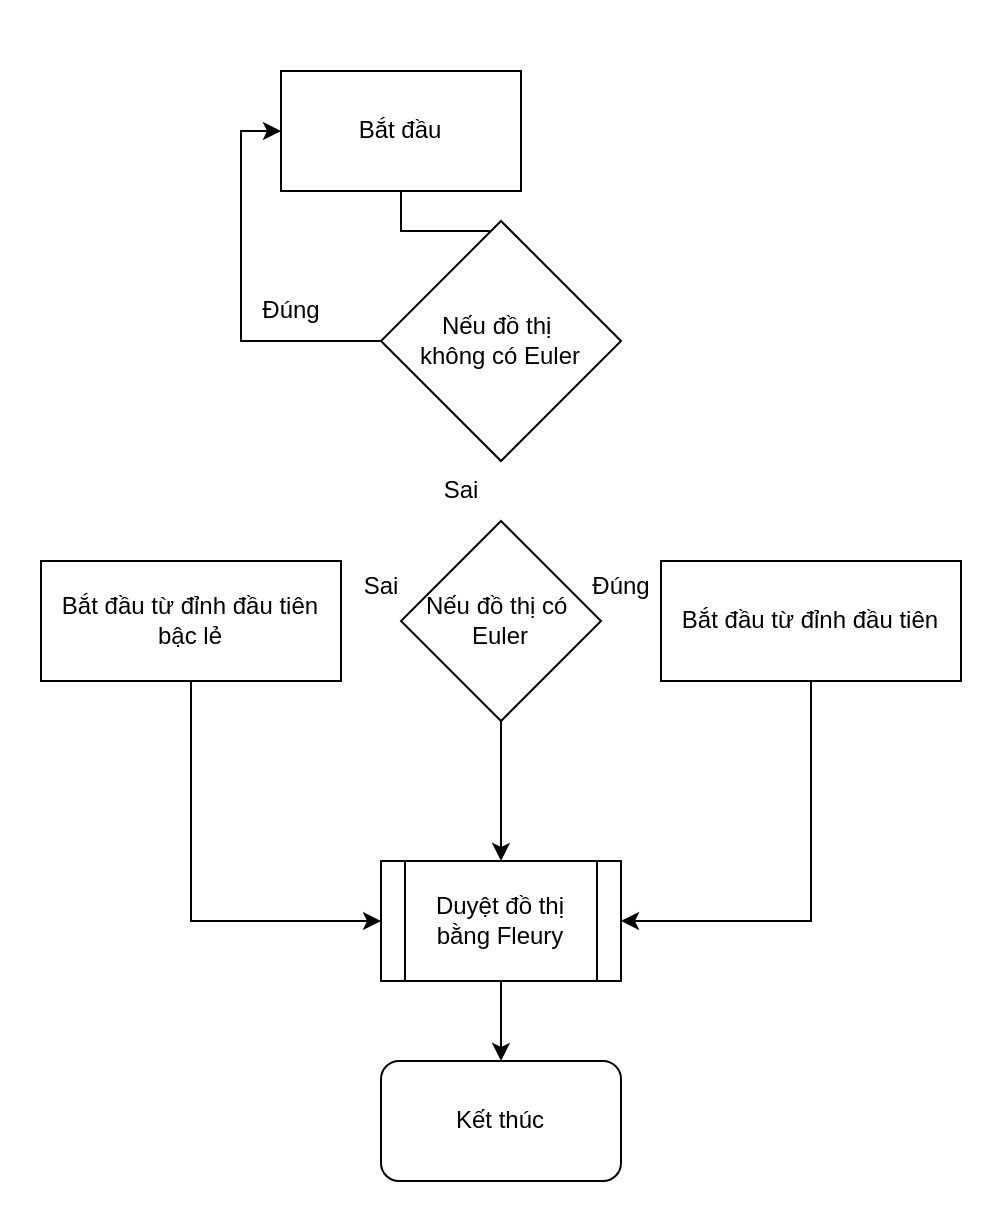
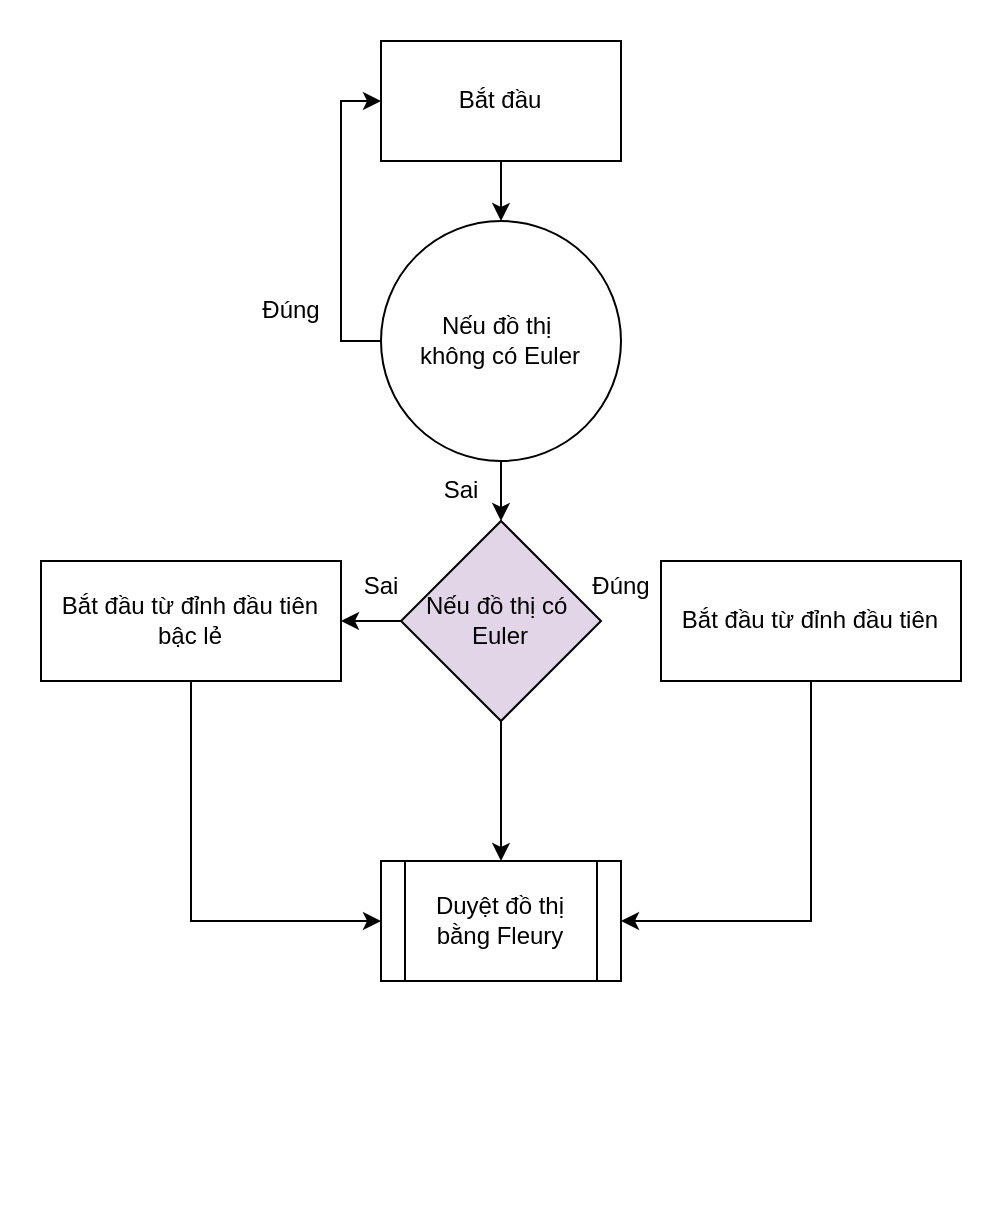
node "Bắt đầu": moved (401, 131) -> (501, 101)
node "Nếu đồ thị không có Euler": shape diamond -> ellipse
edge "Nếu đồ thị không có Euler" -> "Nếu đồ thị có Euler": added
edge "Nếu đồ thị có Euler" -> "Bắt đầu từ đỉnh đầu tiên bậc lẻ": added
node "Nếu đồ thị có Euler": fillcolor #ffffff -> #e1d5e7
edge "Duyệt đồ thị bằng Fleury" -> "Kết thúc": removed
node "Kết thúc": removed
